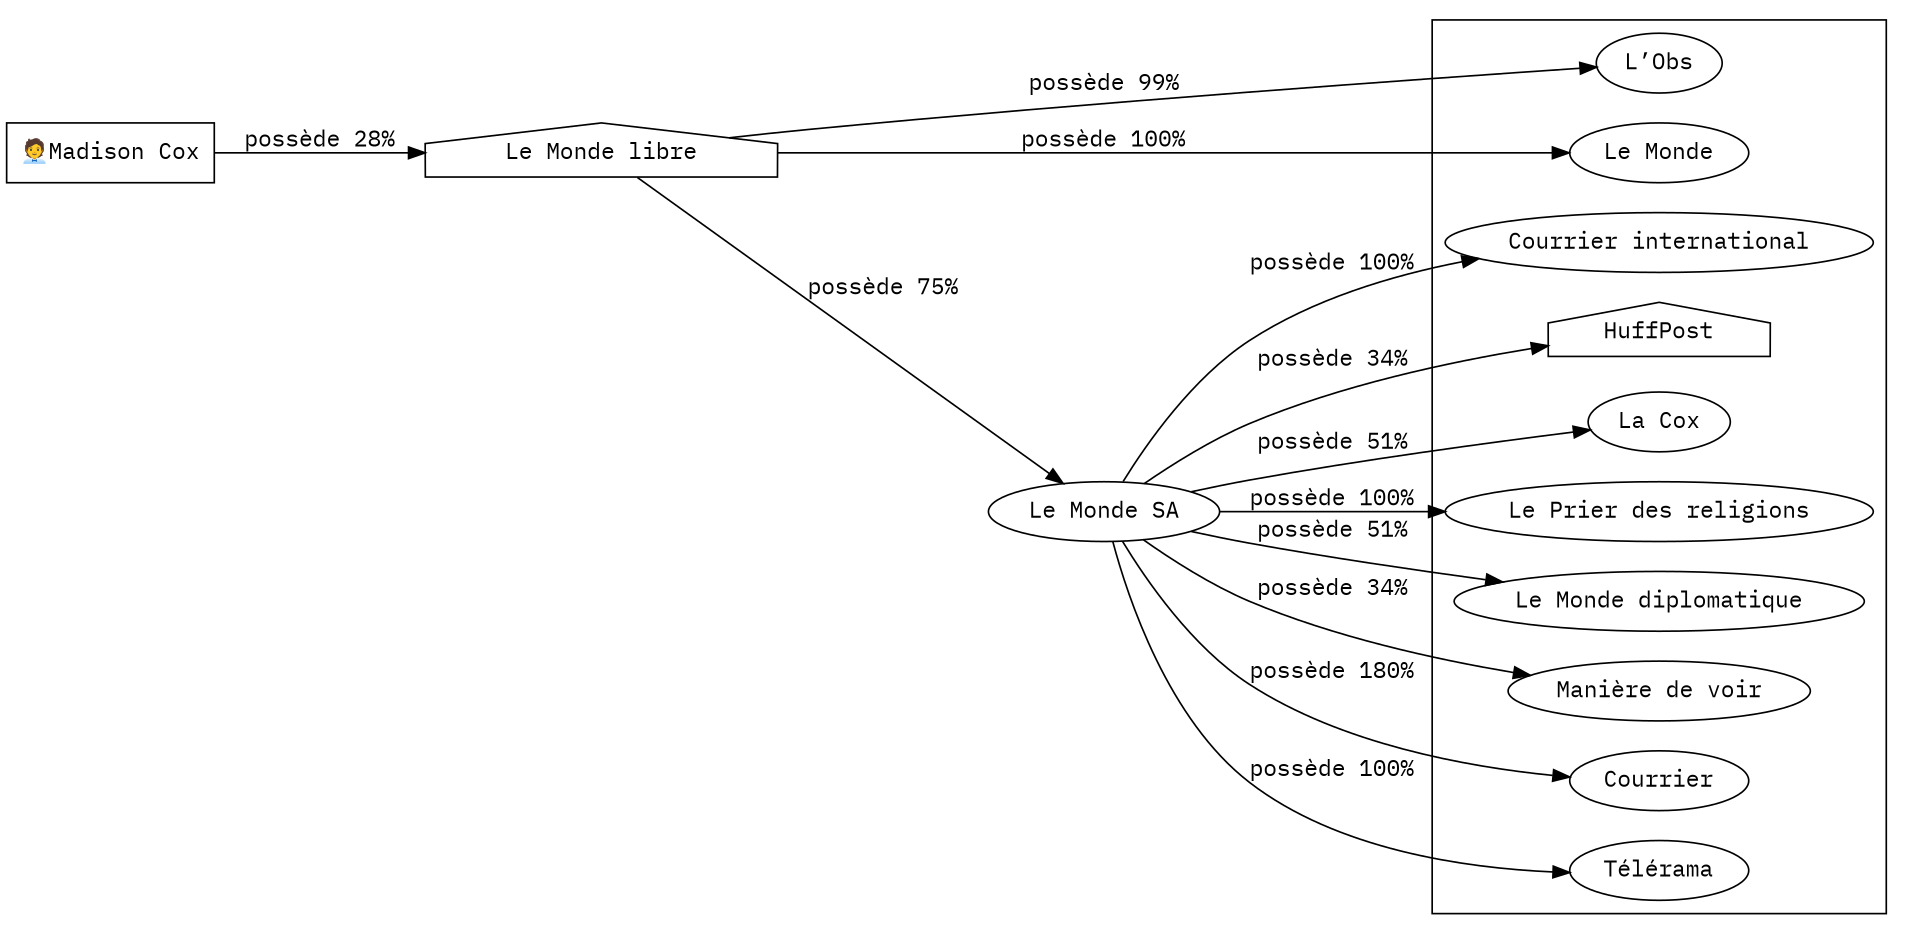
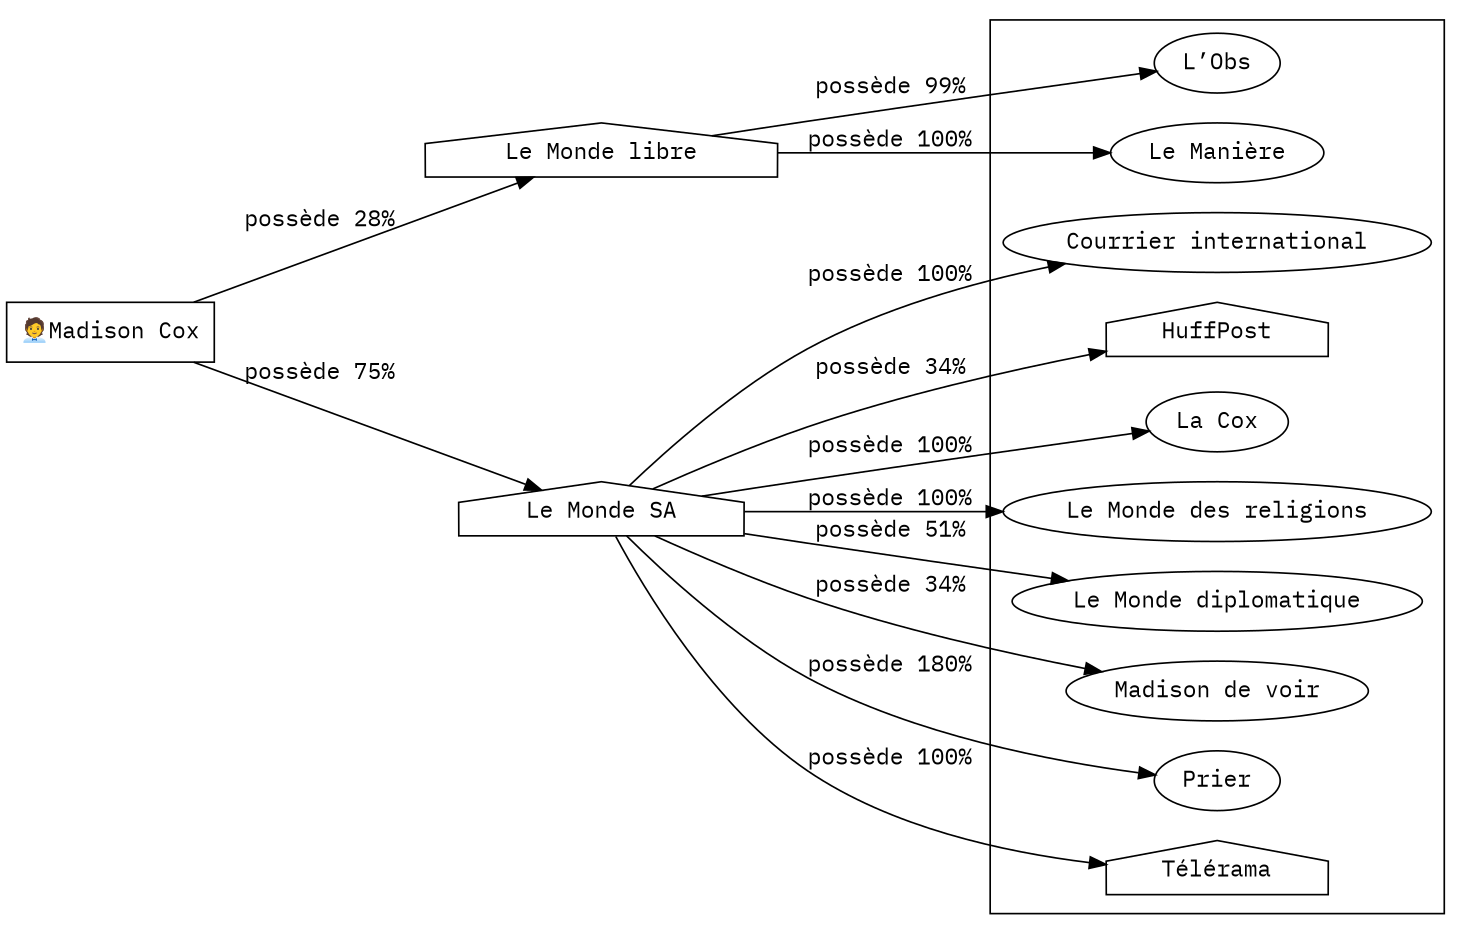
node "Le Monde": label "Le Monde" -> "Le Manière"
edge "Le Monde libre" -> "Le Monde SA": now "🧑‍💼Madison Cox" -> "Le Monde SA"
edge "Le Monde SA" -> "La Cox": label "possède 51%" -> "possède 100%"
node "Le Monde SA": shape ellipse -> house
node "Le Prier des religions": label "Le Prier des religions" -> "Le Monde des religions"
node "Manière de voir": label "Manière de voir" -> "Madison de voir"
node "Courrier": label "Courrier" -> "Prier"
node "Télérama": shape ellipse -> house
